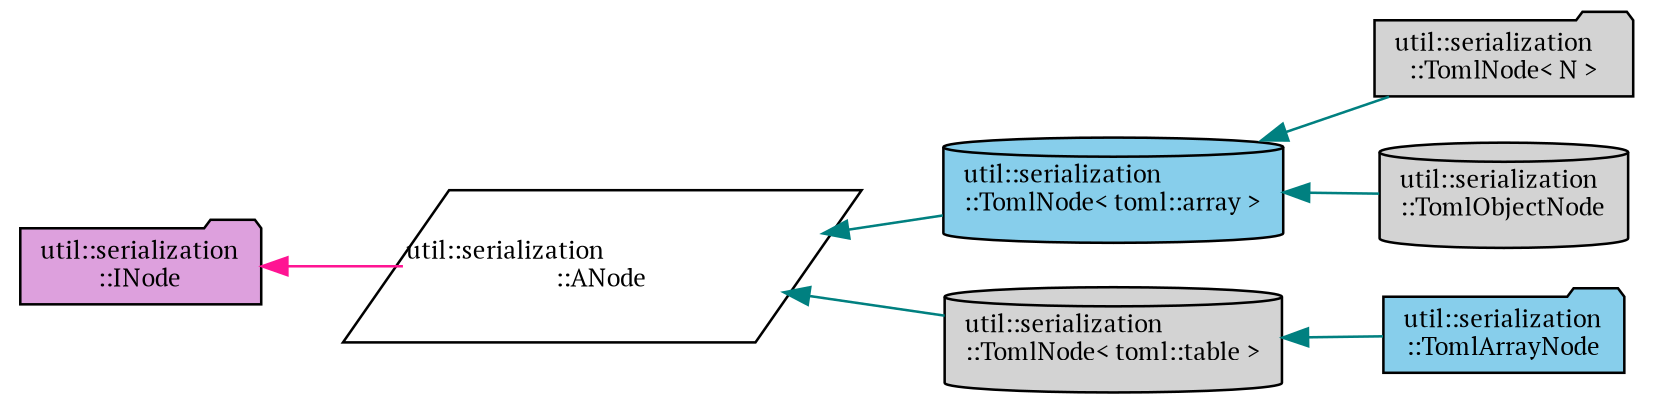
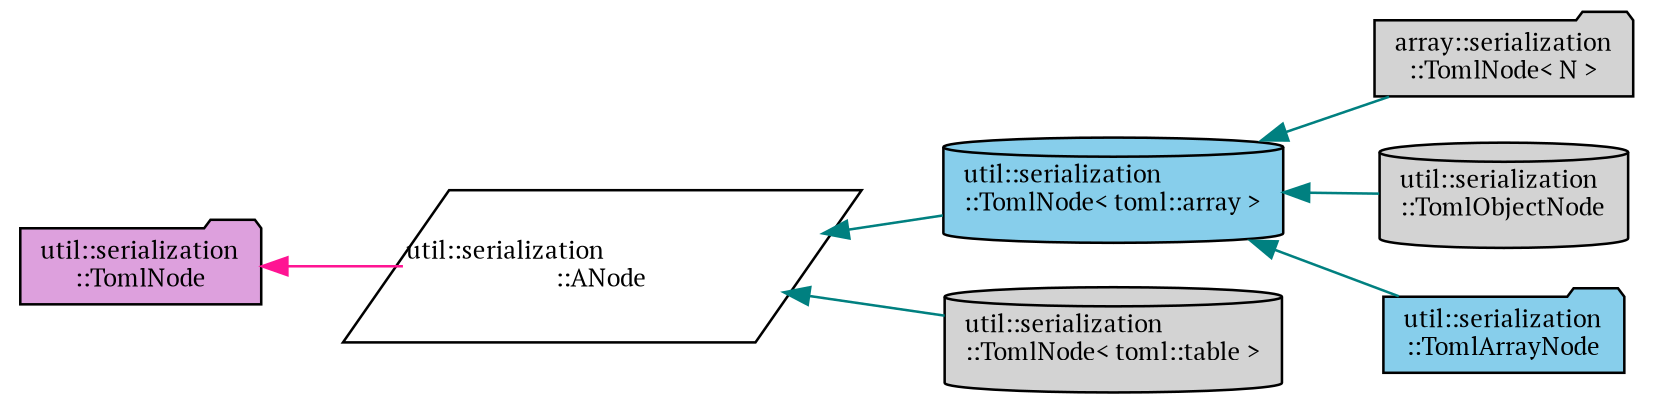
node "util::serialization ::TomlNode< N >": label "util::serialization ::TomlNode< N >" -> "array::serialization ::TomlNode< N >"
node "util::serialization ::INode": label "util::serialization ::INode" -> "util::serialization ::TomlNode"
edge "util::serialization ::TomlArrayNode" -> "util::serialization ::TomlNode< toml::table >": now "util::serialization ::TomlArrayNode" -> "util::serialization ::TomlNode< toml::array >"
